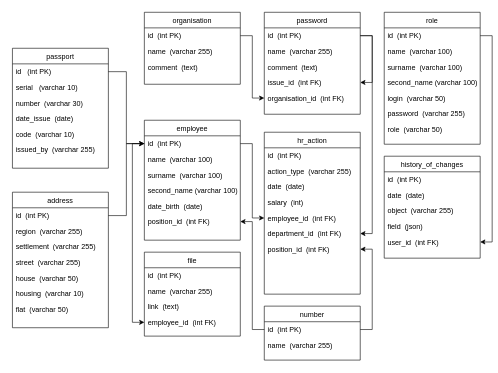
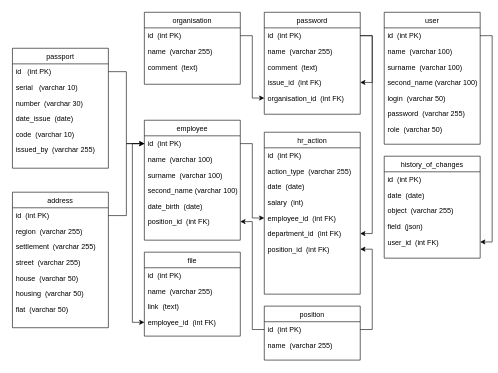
node "role": label "role" -> "user"
node "housing (varchar 10)": label "housing (varchar 10)" -> "housing (varchar 50)"
node "number": label "number" -> "position"
